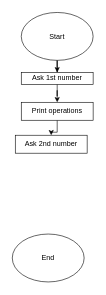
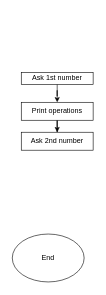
node "Start": removed
edge "Start" -> "Ask 1st number": removed
node "Ask 2nd number": moved (51, 144) -> (57, 141)
